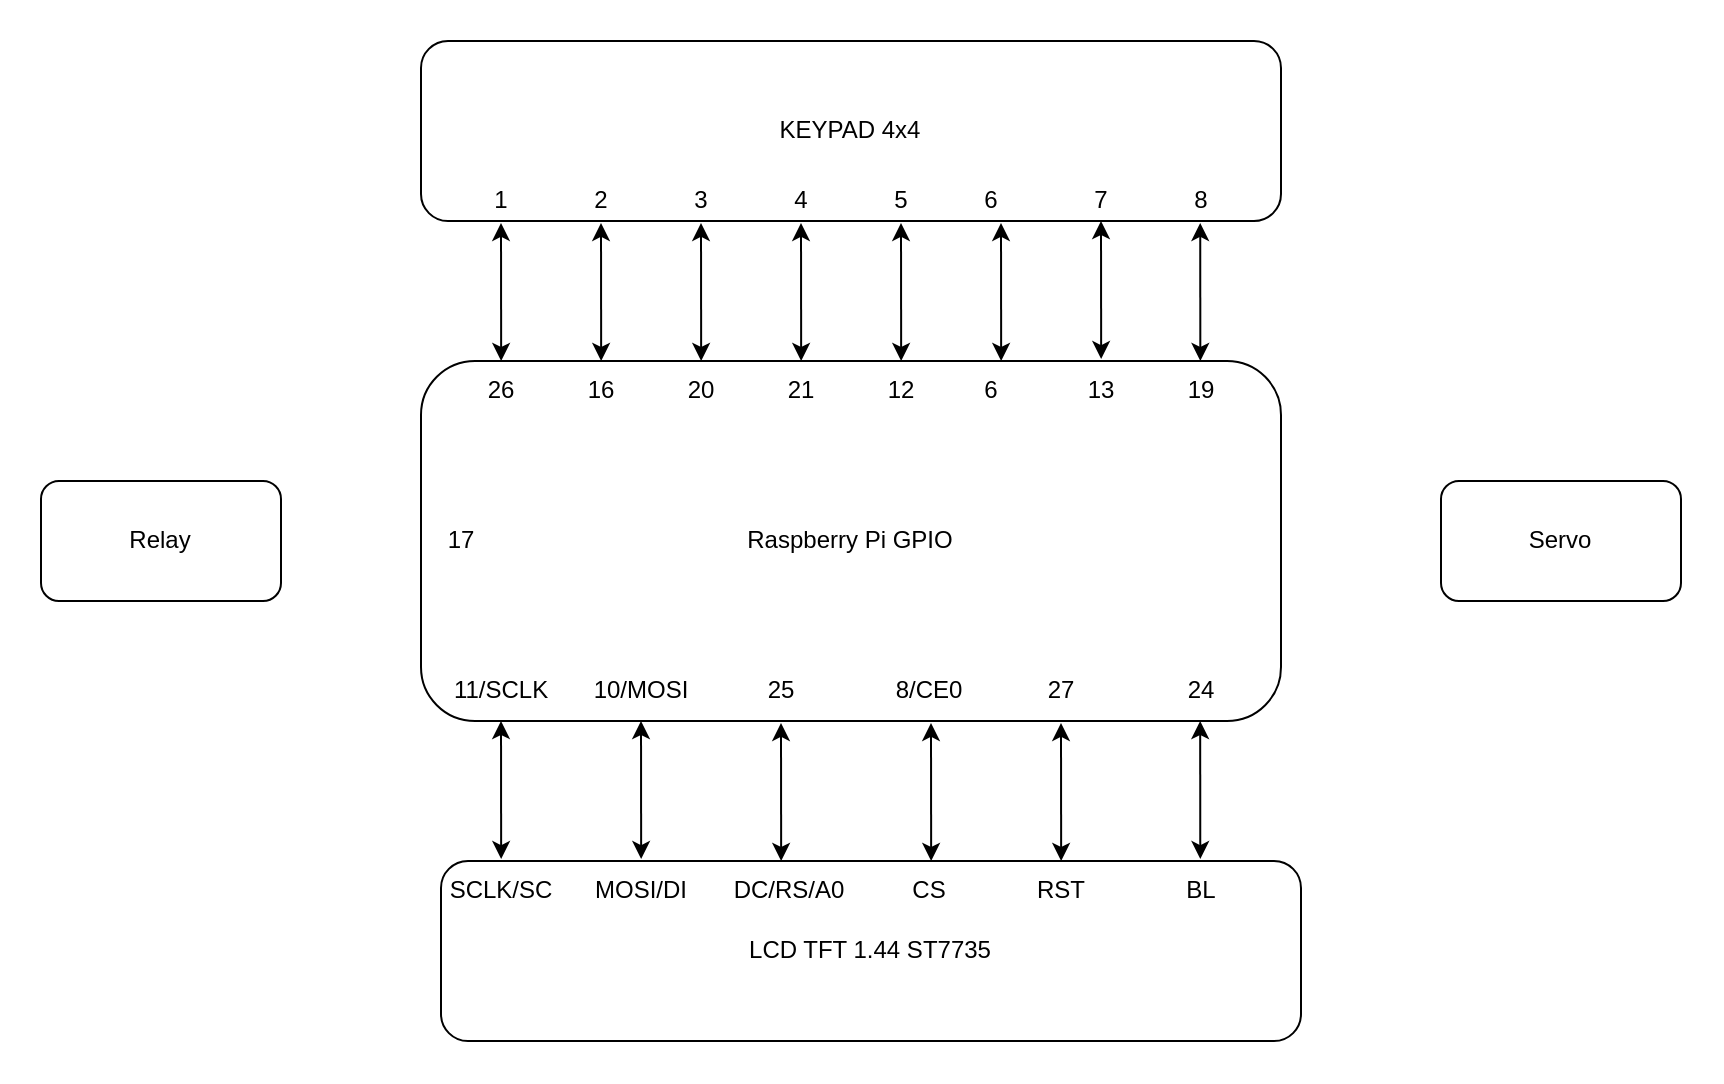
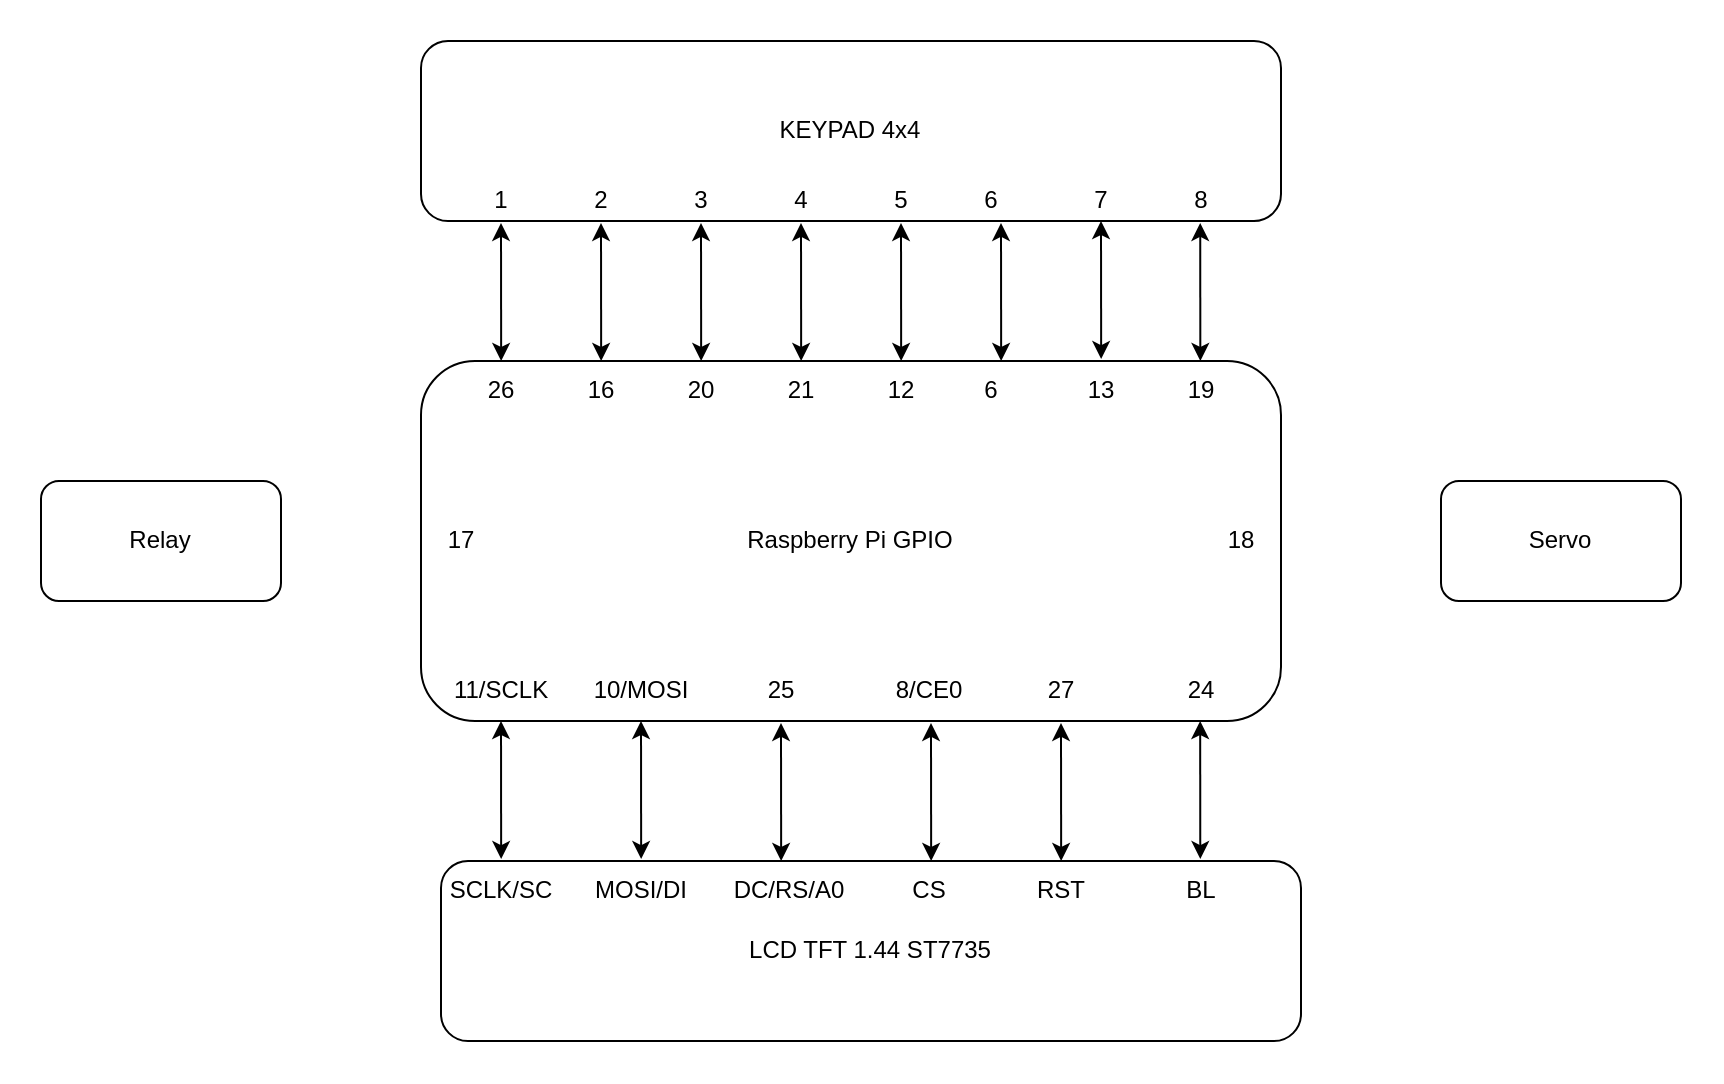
node "18": added
